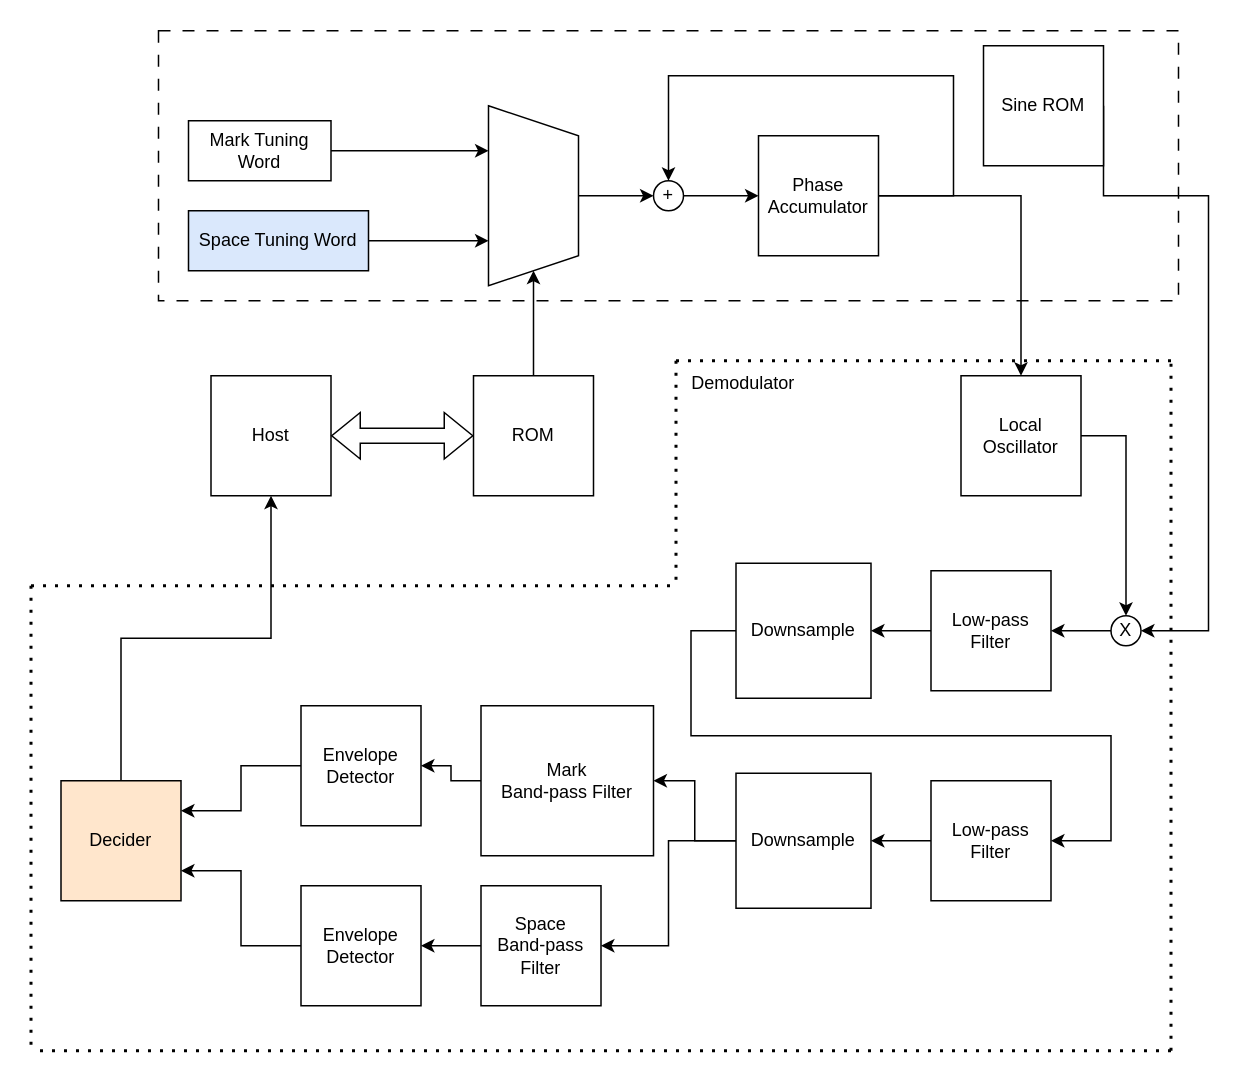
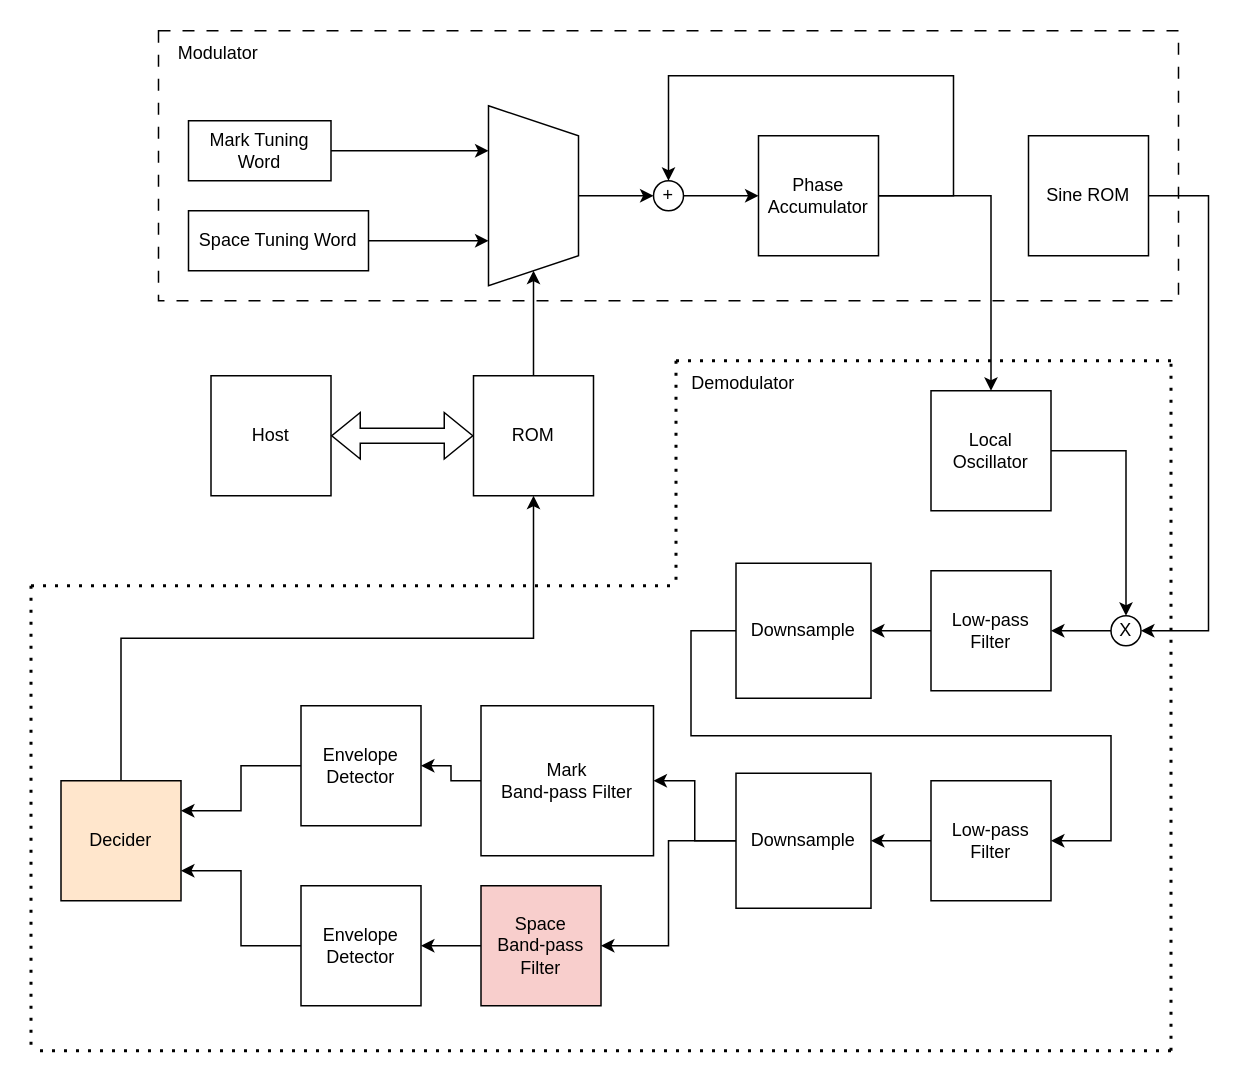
node "Modulator": added
node "Sine ROM": moved (1043, 106) -> (1088, 196)
node "Space Tuning Word": fillcolor #dae8fc -> #ffffff
node "Local Oscillator": moved (1021, 436) -> (991, 451)
edge "Decider" -> "Host": now "Decider" -> "ROM"
node "Space Band-pass Filter": fillcolor #ffffff -> #f8cecc
